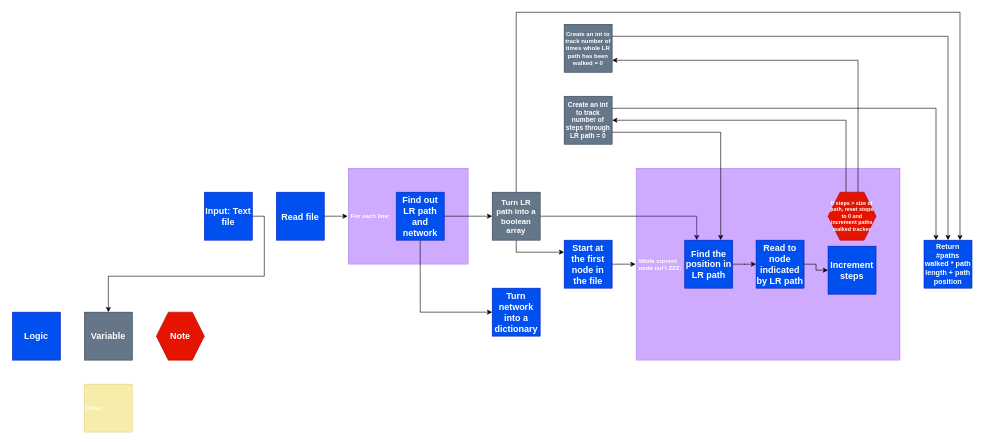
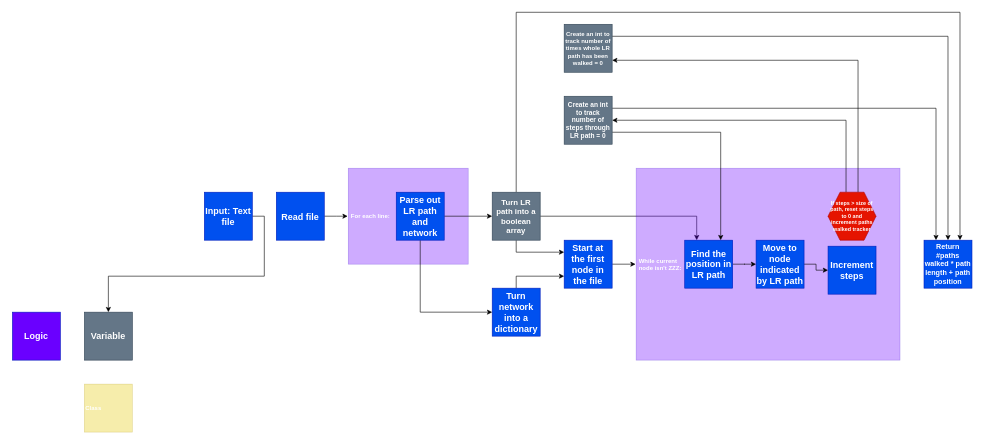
node "Find out LR path and network": label "Find out LR path and network" -> "Parse out LR path and network"
node "Read to node indicated by LR path": label "Read to node indicated by LR path" -> "Move to node indicated by LR path"
edge "Turn network into a dictionary" -> "Start at the first node in the file": added
node "Logic": fillcolor #0050ef -> #6a00ff
node "Note": removed
